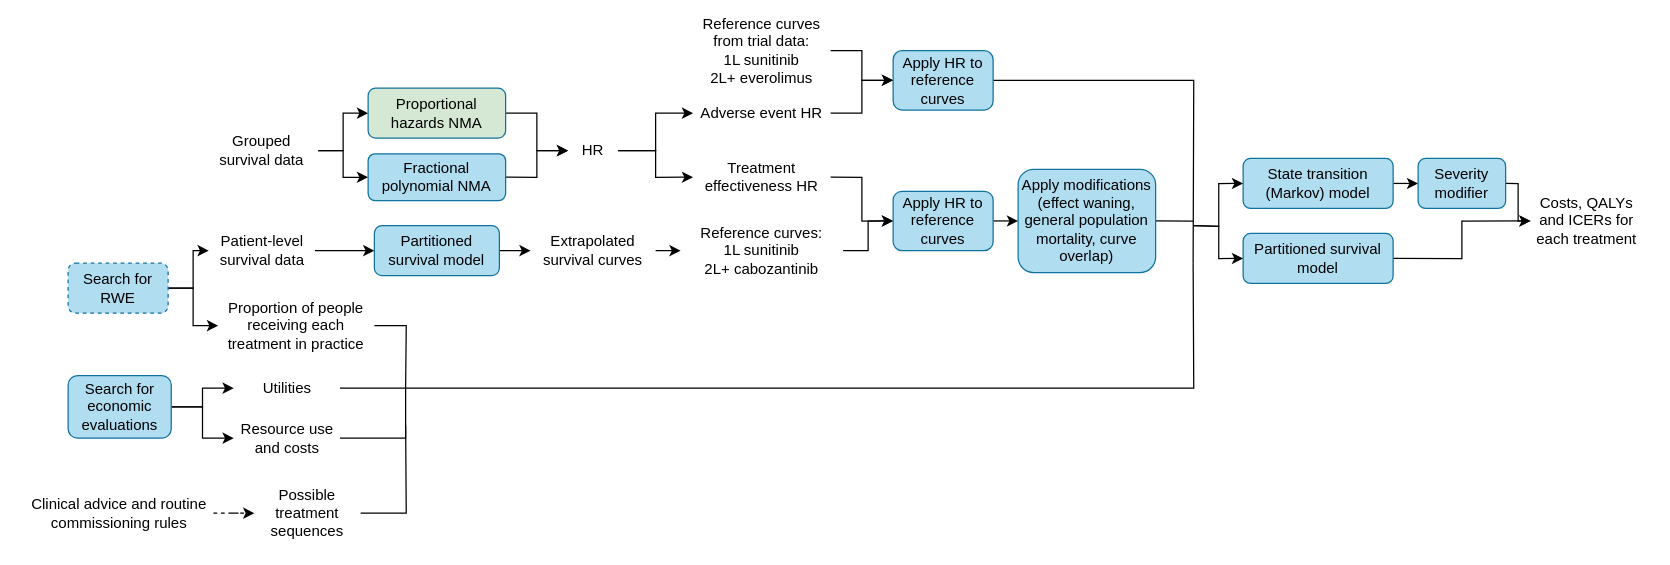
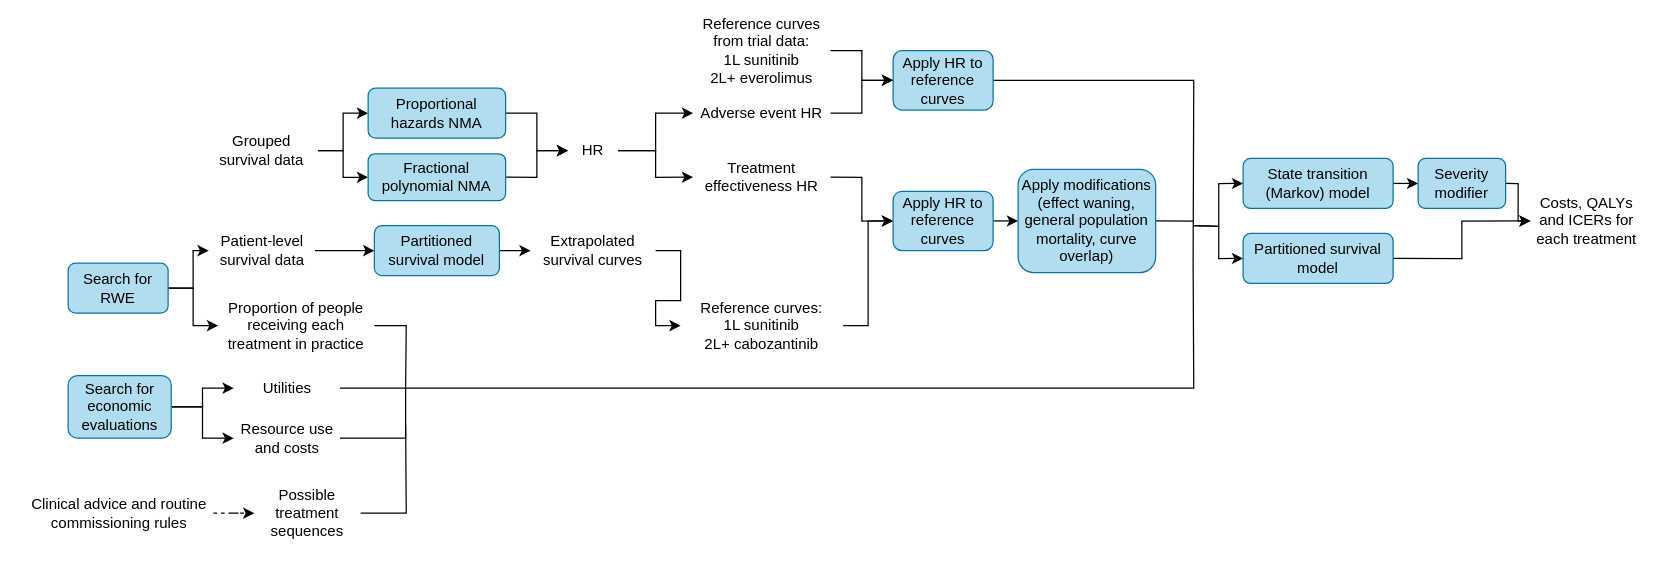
node "Proportional hazards NMA": fillcolor #d5e8d4 -> #b1ddf0
node "Reference curves: 1L sunitinib 2L+ cabozantinib": moved (762, 251) -> (762, 326)
node "Search for RWE": style dashed -> solid
